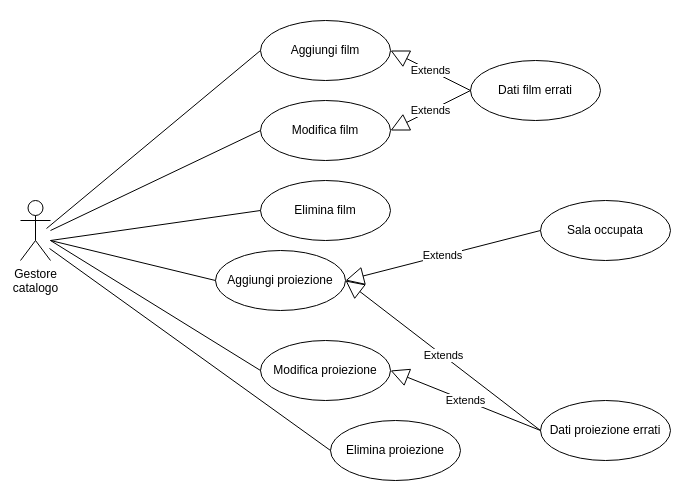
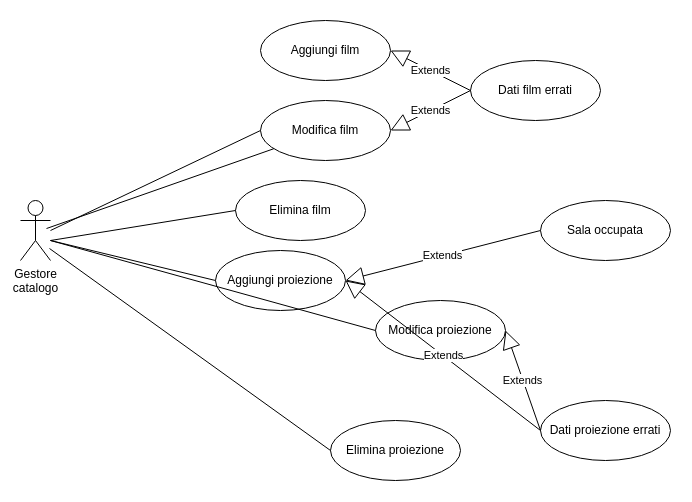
edge "Aggiungi film" -- "Gestore catalogo": now "Modifica film" -- "Gestore catalogo"
node "Elimina film": moved (326, 211) -> (301, 211)
node "Modifica proiezione": moved (326, 371) -> (441, 331)
